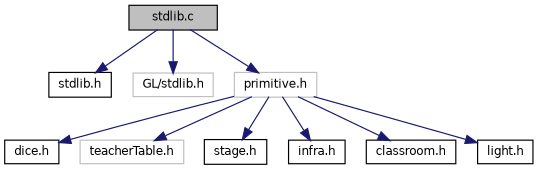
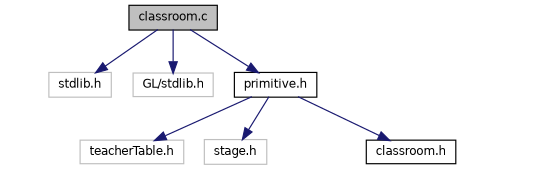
node "stdlib.c": label "stdlib.c" -> "classroom.c"
node "stdlib.h": color black -> grey75
node "primitive.h": color grey75 -> black
node "dice.h": removed
node "stage.h": color black -> grey75
node "infra.h": removed
node "light.h": removed
